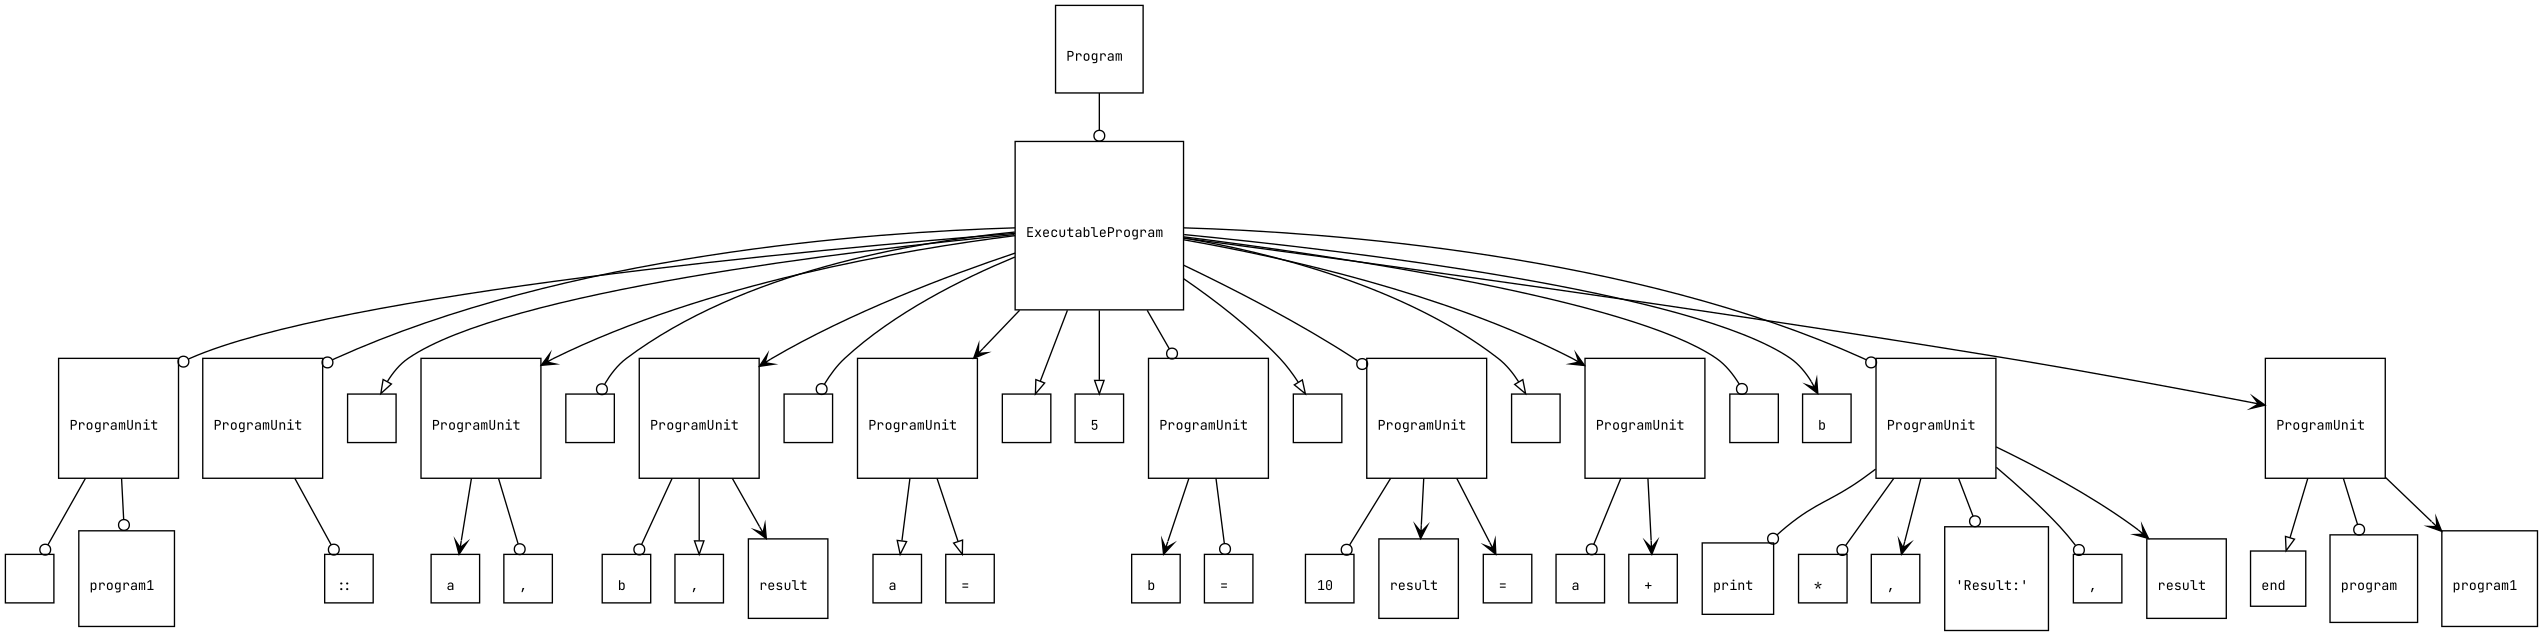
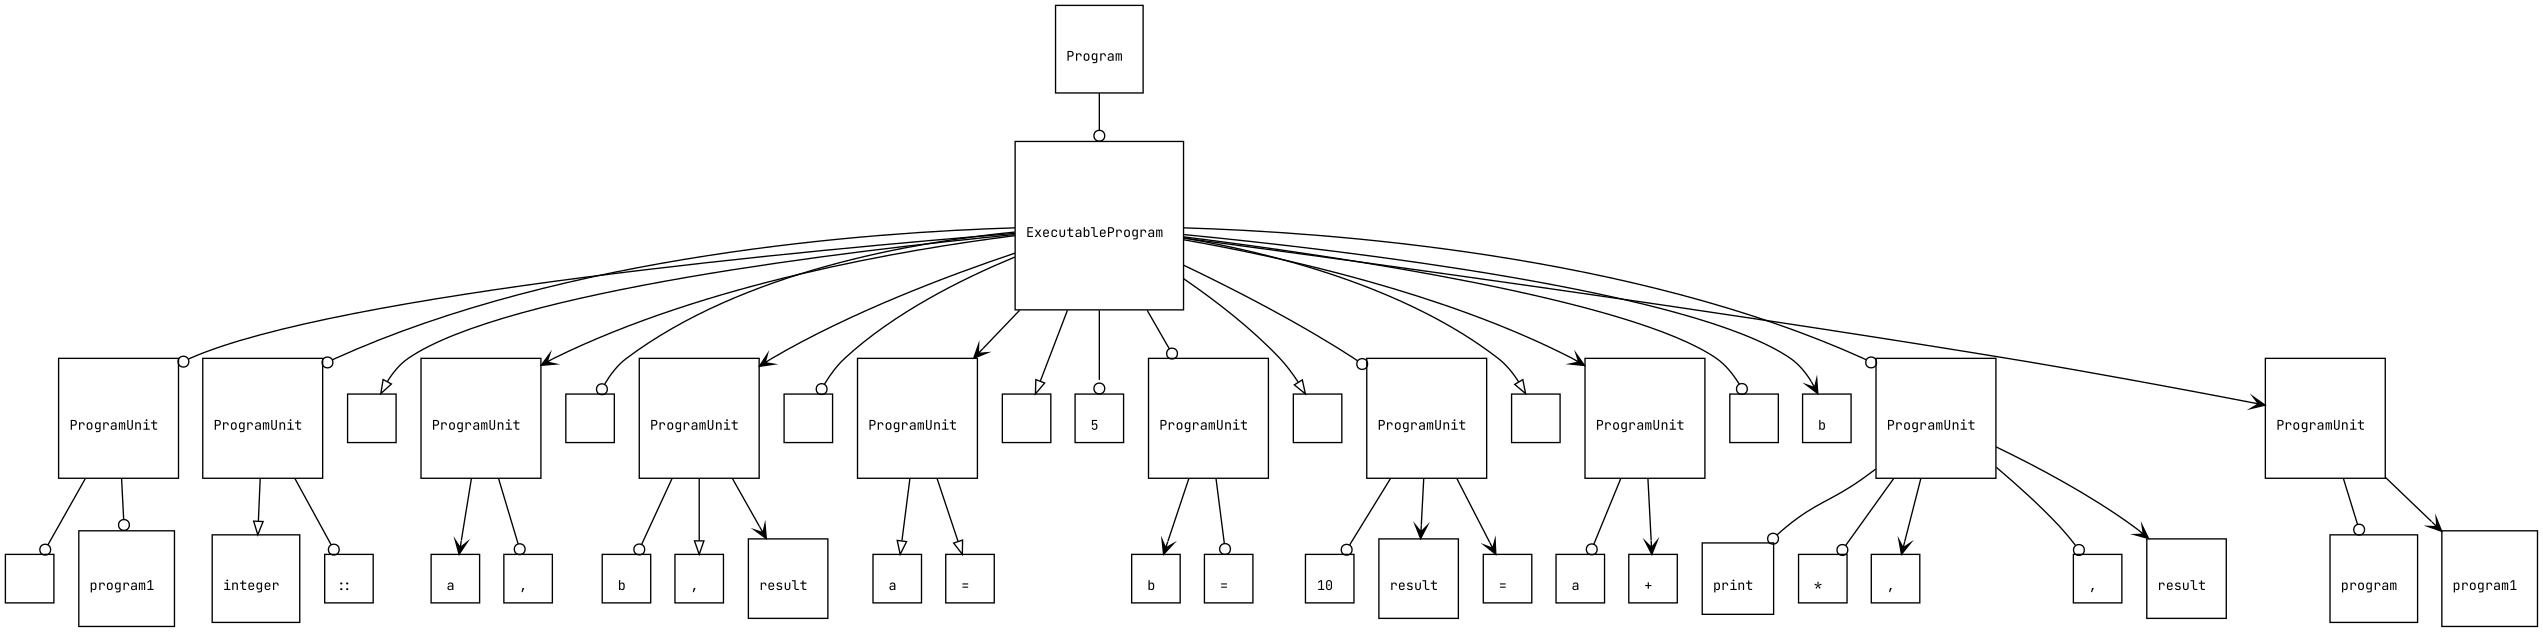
edge "ExecutableProgram" -> "5": arrowhead onormal -> odot
node "integer": added
node "'Result:'": removed
node "end": removed
